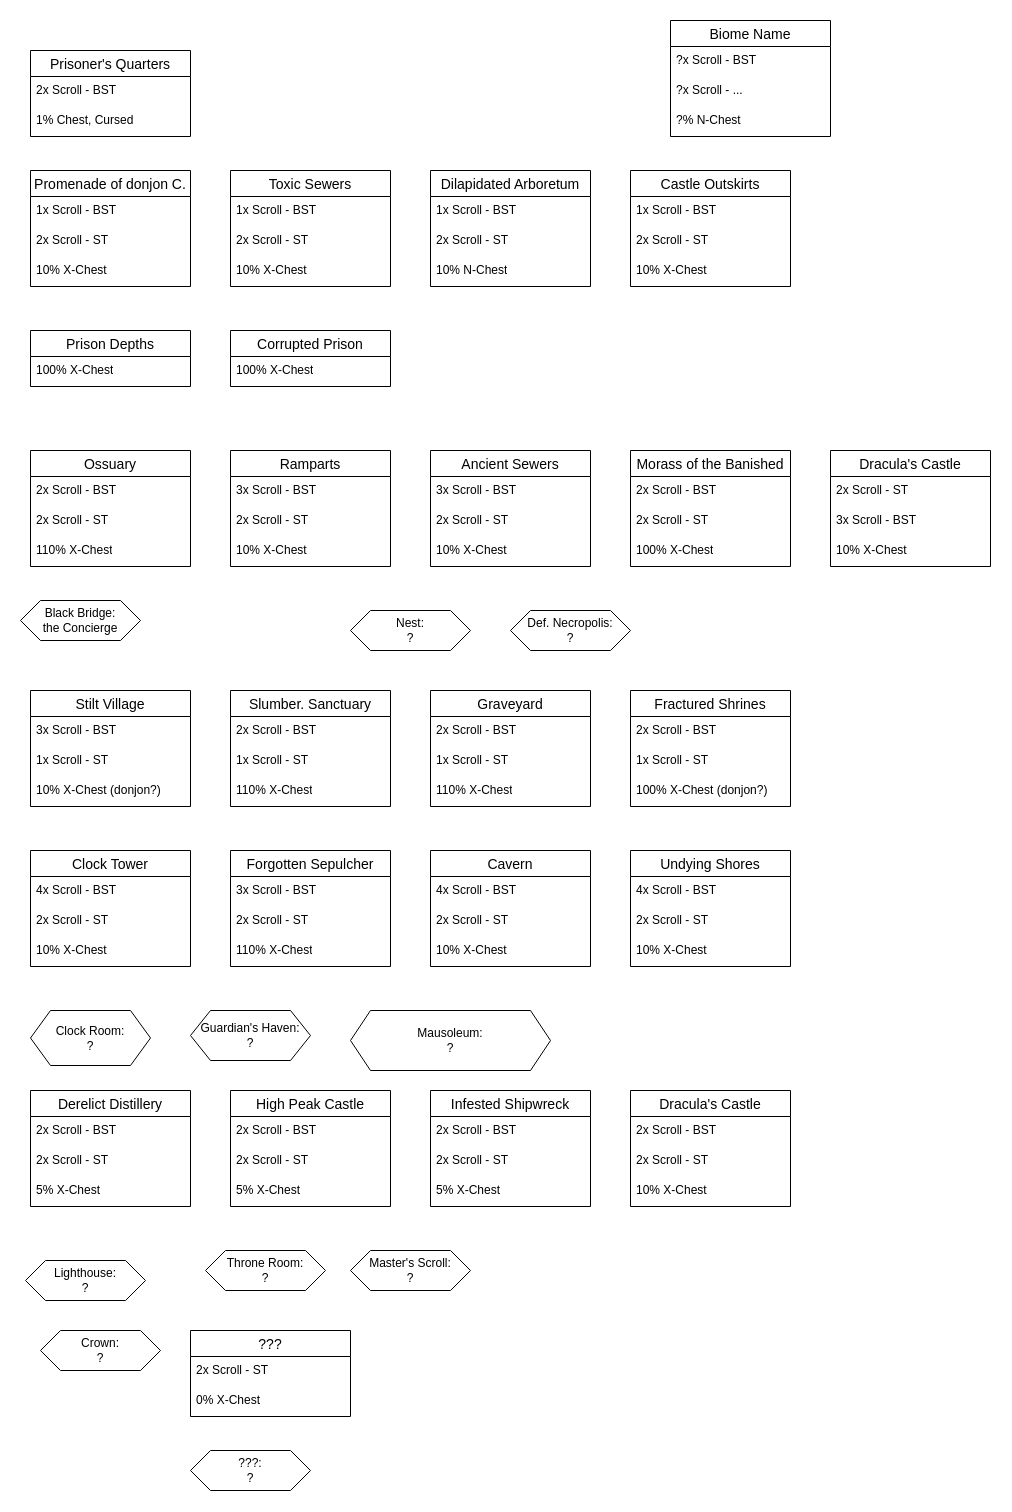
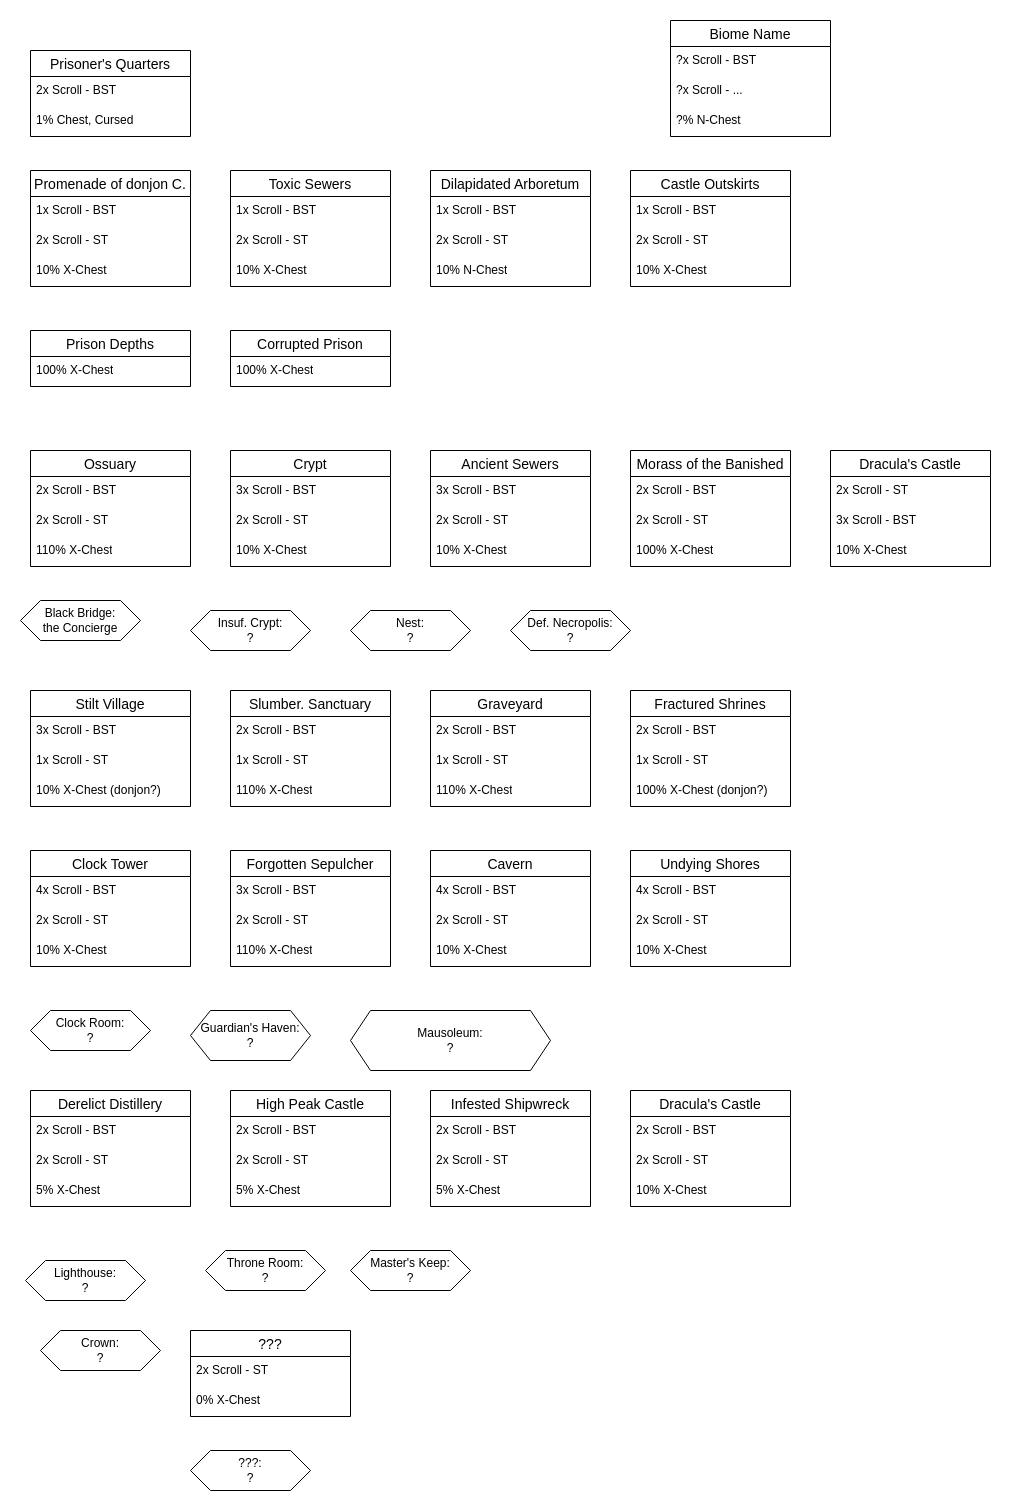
node "Ramparts": label "Ramparts" -> "Crypt"
node "Insuf. Crypt: ?": added
node "Clock Room: ?": size 120x55 -> 120x40
node "Master's Scroll: ?": label "Master's Scroll: ?" -> "Master's Keep: ?"
